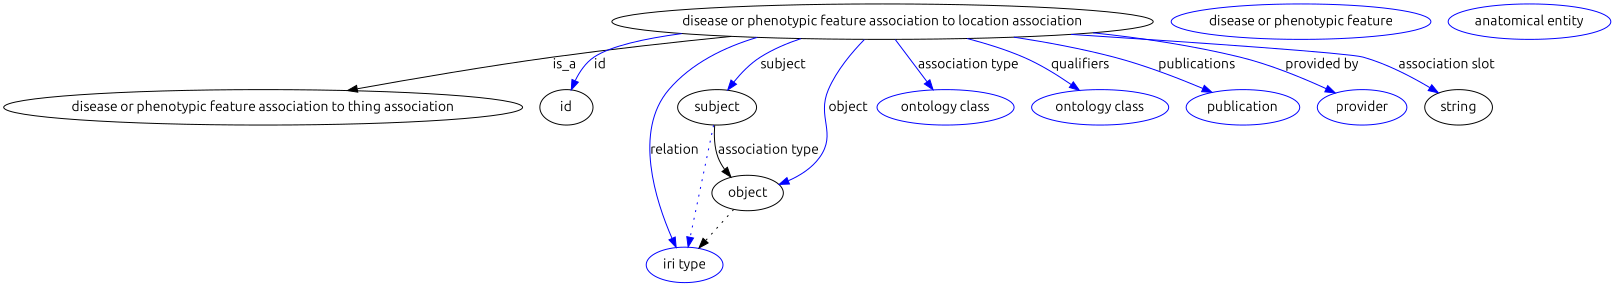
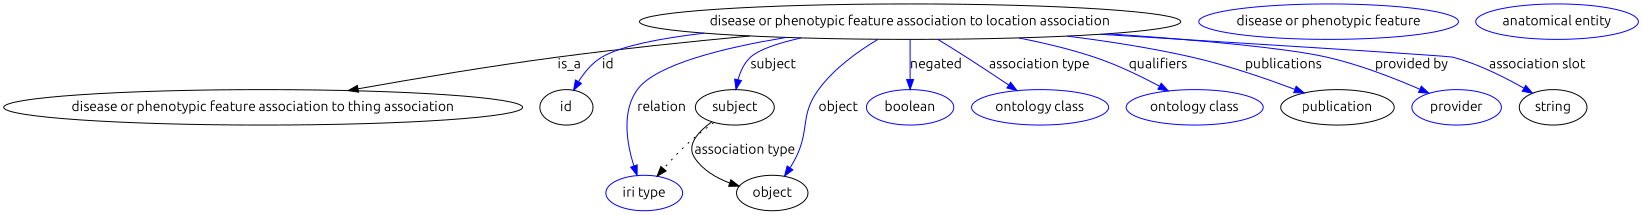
node "boolean": added
node "publication": color blue -> black
edge "subject" -> "iri type": color blue -> black
edge "object" -> "iri type": removed
